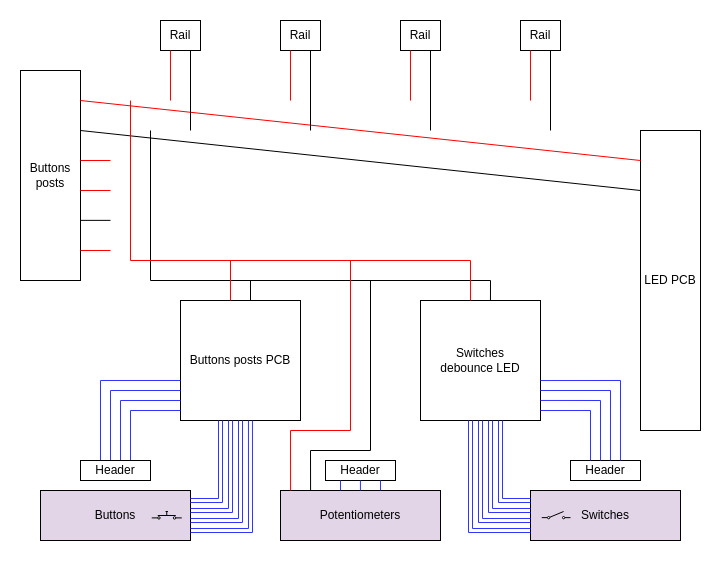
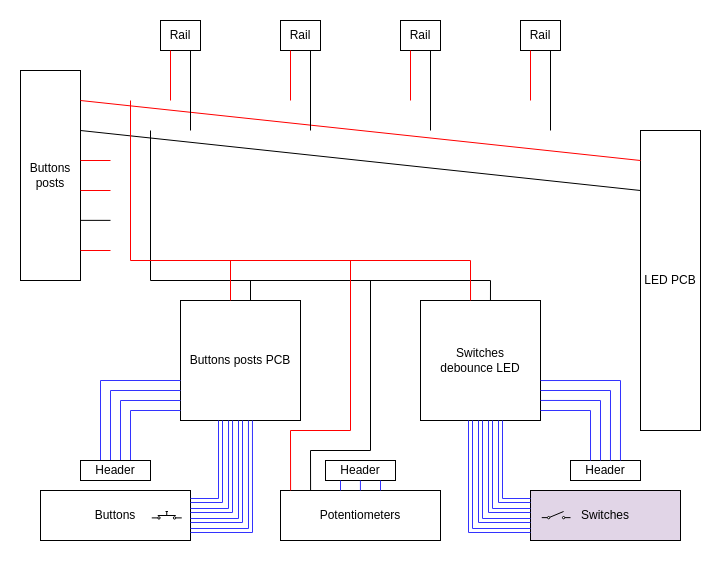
node "Buttons": fillcolor #e1d5e7 -> #ffffff
node "Potentiometers": fillcolor #e1d5e7 -> #ffffff
